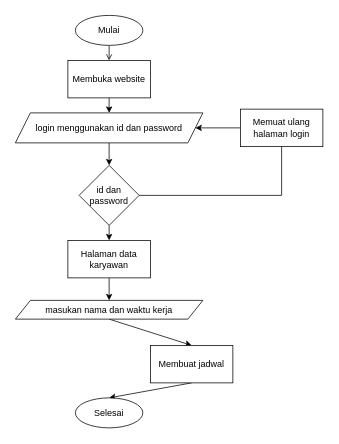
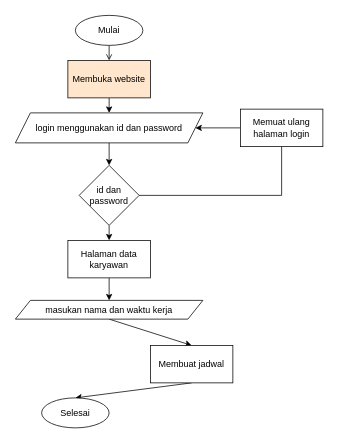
node "Membuka website": fillcolor #ffffff -> #ffe6cc
node "Selesai": moved (109, 413) -> (75, 413)
